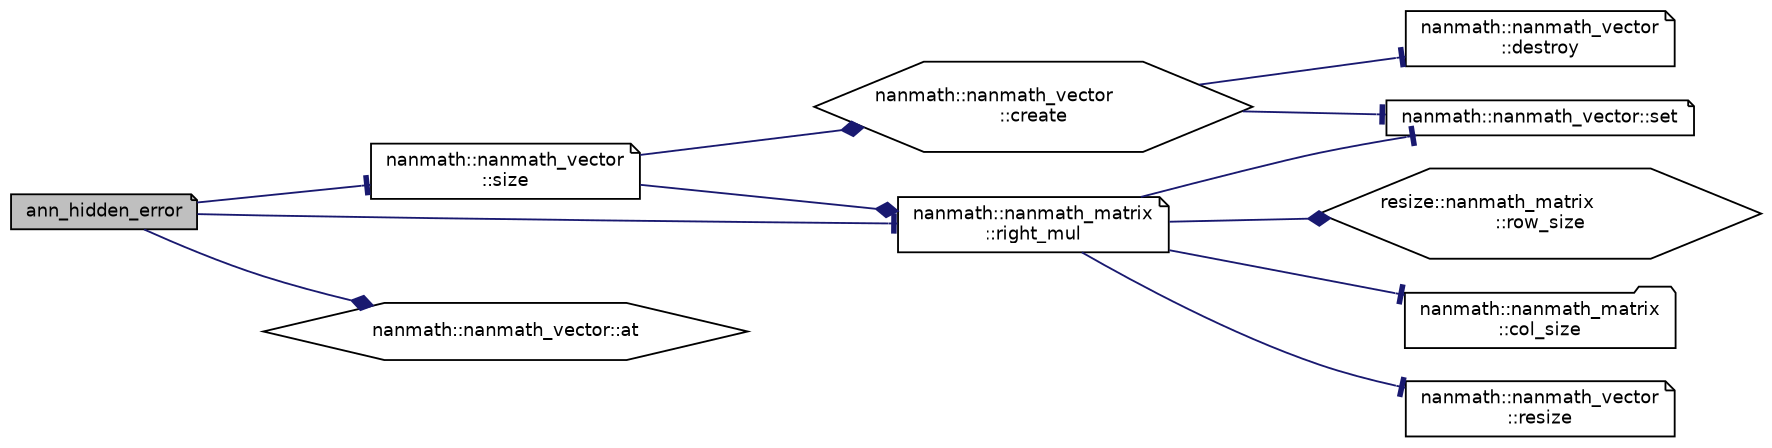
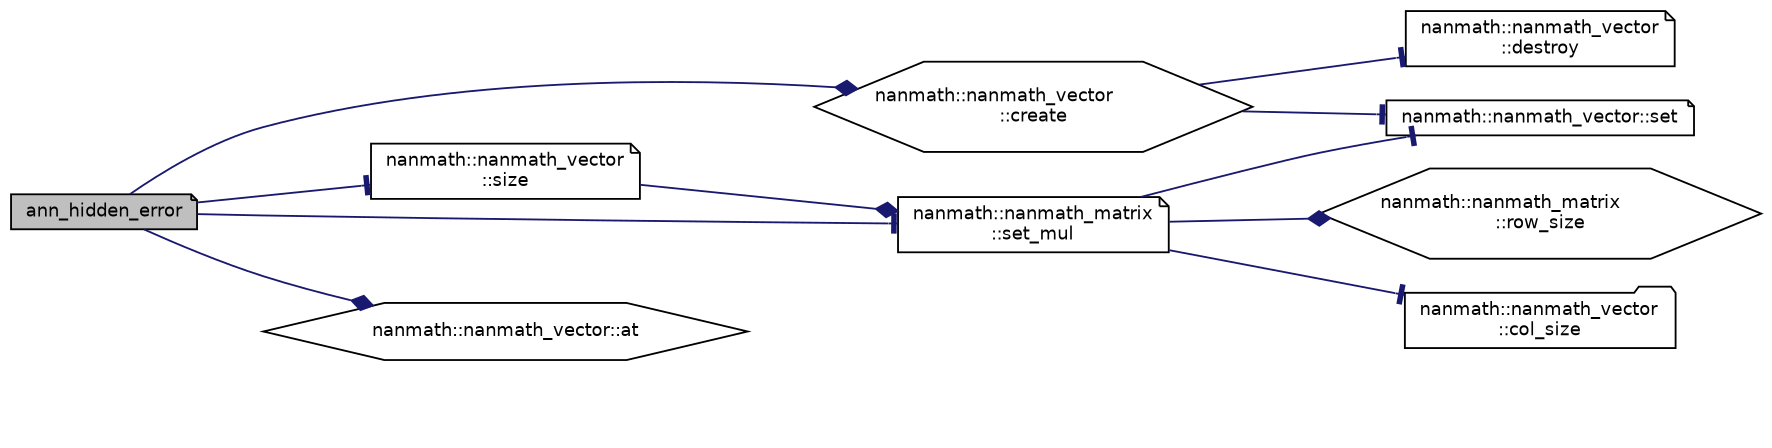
edge "nanmath::nanmath_vector ::size" -> "nanmath::nanmath_vector ::create": now "ann_hidden_error" -> "nanmath::nanmath_vector ::create"
node "resize::nanmath_matrix ::row_size": label "resize::nanmath_matrix ::row_size" -> "nanmath::nanmath_matrix ::row_size"
node "nanmath::nanmath_matrix ::right_mul": label "nanmath::nanmath_matrix ::right_mul" -> "nanmath::nanmath_matrix ::set_mul"
node "nanmath::nanmath_matrix ::col_size": label "nanmath::nanmath_matrix ::col_size" -> "nanmath::nanmath_vector ::col_size"
node "nanmath::nanmath_vector ::resize": removed
